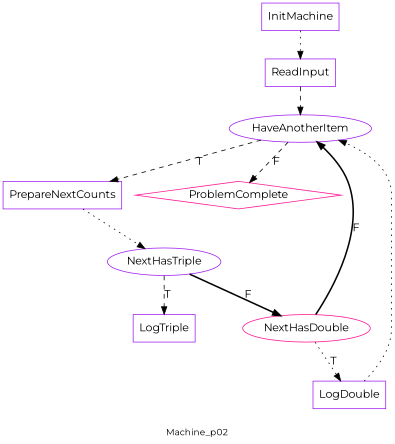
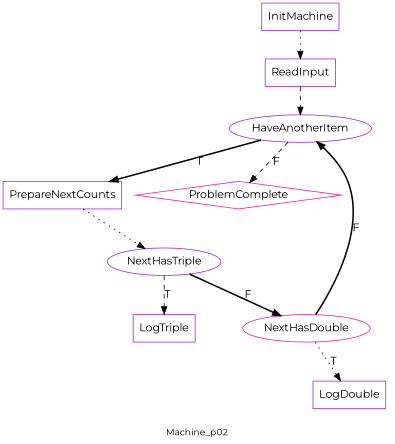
edge "HaveAnotherItem" -> "PrepareNextCounts": style dashed -> bold
edge "LogDouble" -> "HaveAnotherItem": removed
